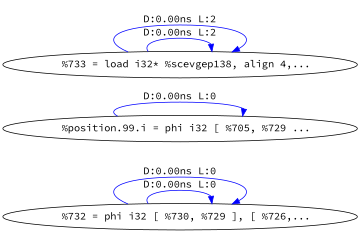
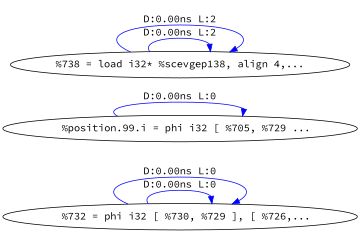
node "%733 = load i32* %scevgep138, align 4,...": label "%733 = load i32* %scevgep138, align 4,..." -> "%738 = load i32* %scevgep138, align 4,..."
